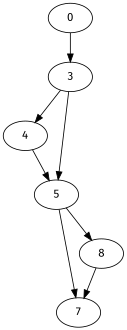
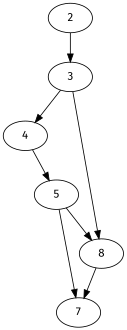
node "0": label "0" -> "2"
edge "3" -> "5": now "3" -> "8"
